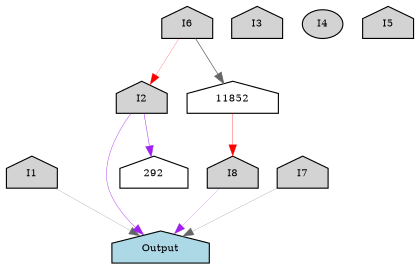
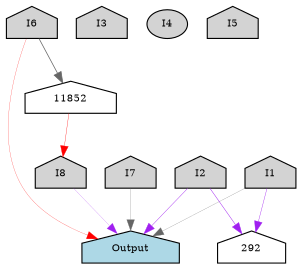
edge "I6" -> "I2": now "I6" -> "Output"
edge "I1" -> "292": added
